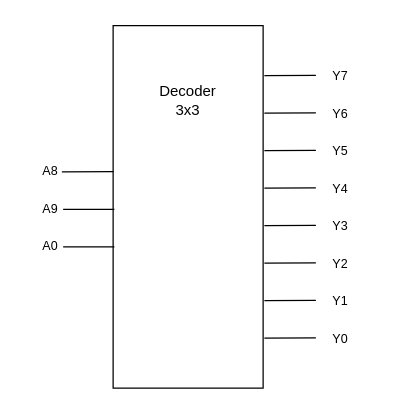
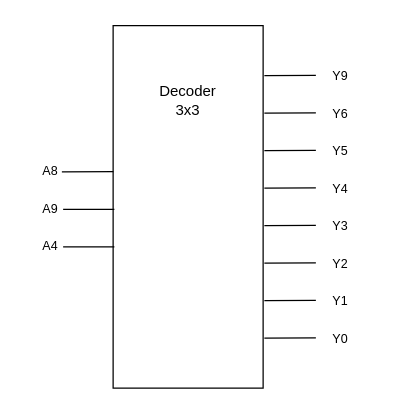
node "Y7": label "Y7" -> "Y9"
node "A0": label "A0" -> "A4"
